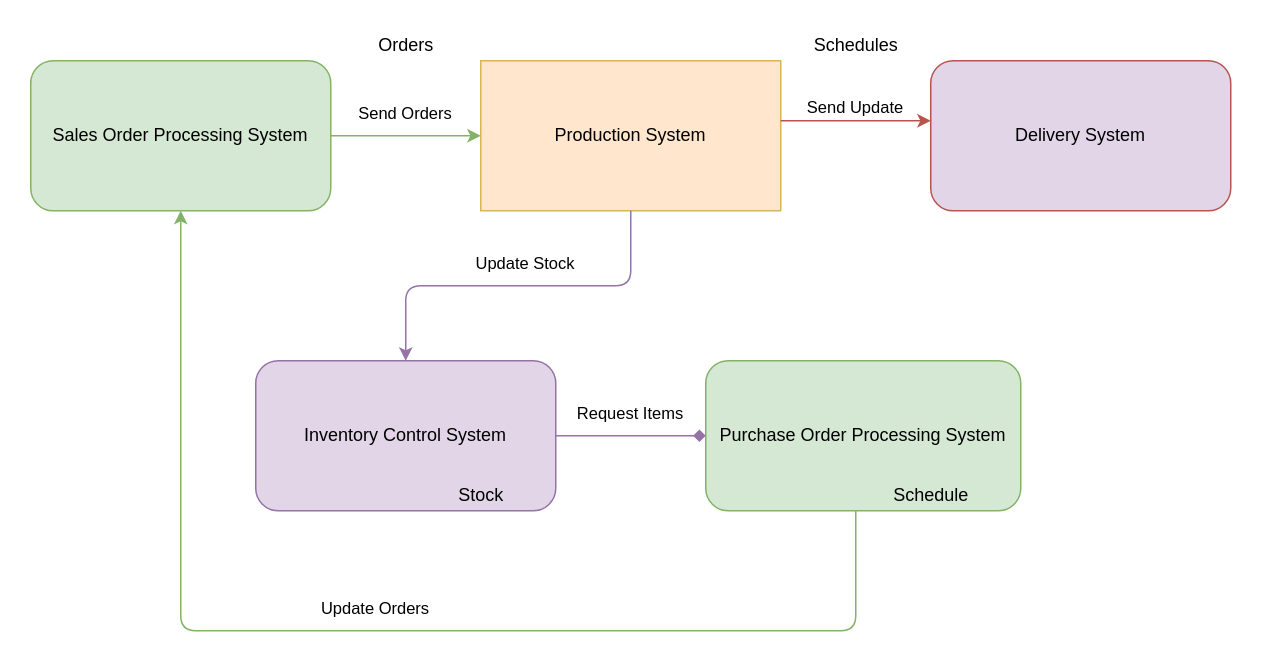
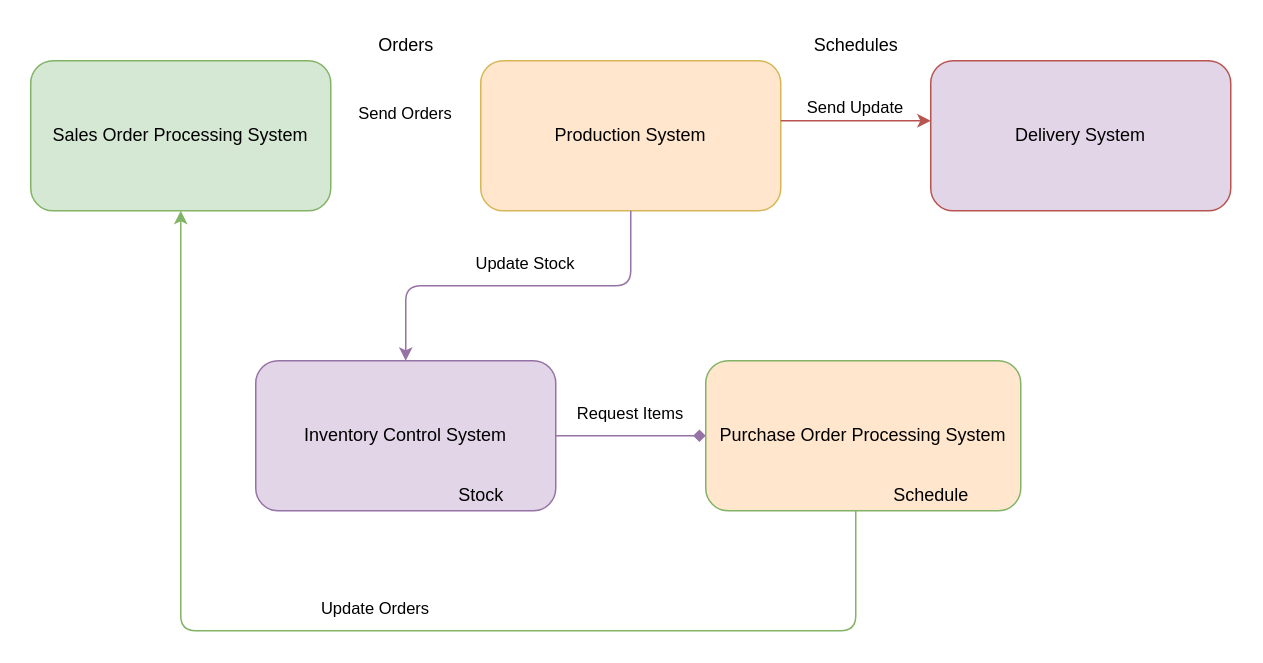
edge "Sales Order Processing System" -> "Production System": removed
node "Production System": shape rectangle -> rounded rectangle
node "Purchase Order Processing System": fillcolor #d5e8d4 -> #ffe6cc
